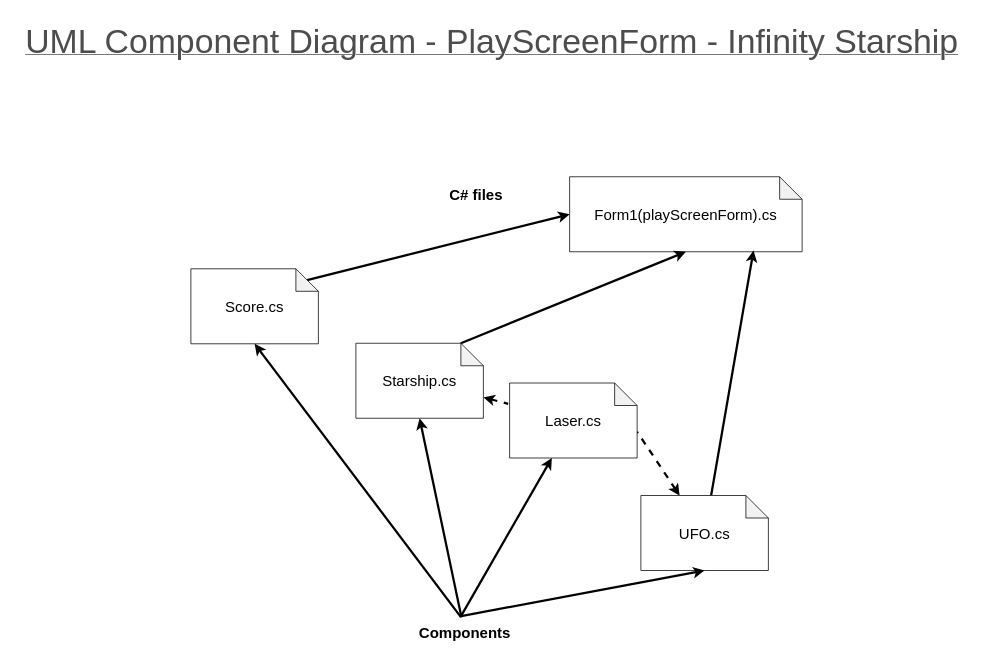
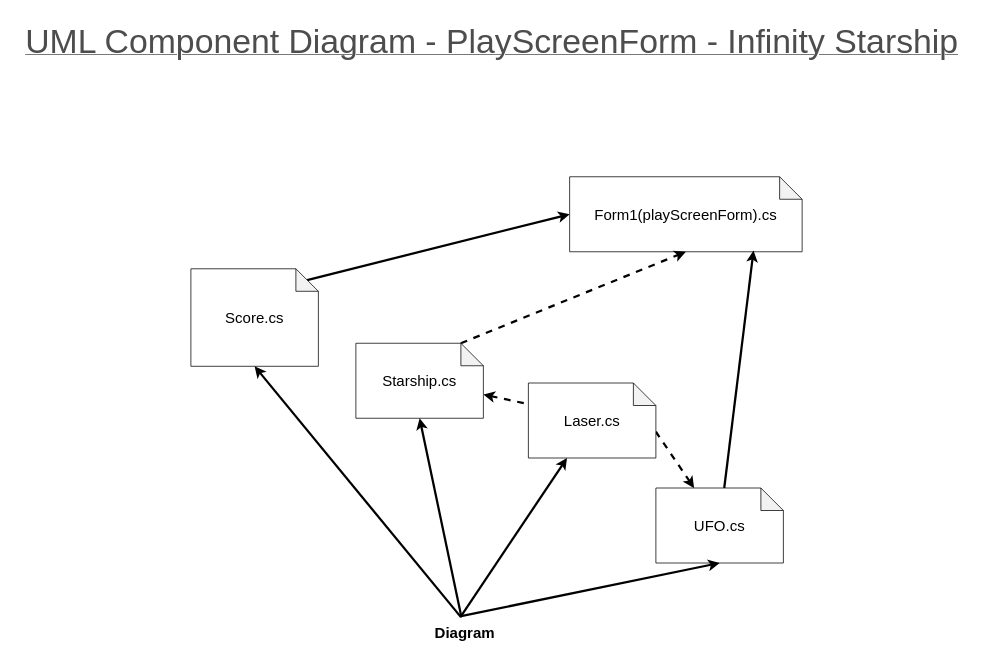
node "C# files": removed
edge "Starship.cs" -> "Form1(playScreenForm).cs": style solid -> dashed
node "Score.cs": size 128x75 -> 128x98
node "Laser.cs": moved (573, 420) -> (592, 420)
node "UFO.cs": moved (705, 533) -> (720, 525)
node "Components": label "Components" -> "Diagram"
